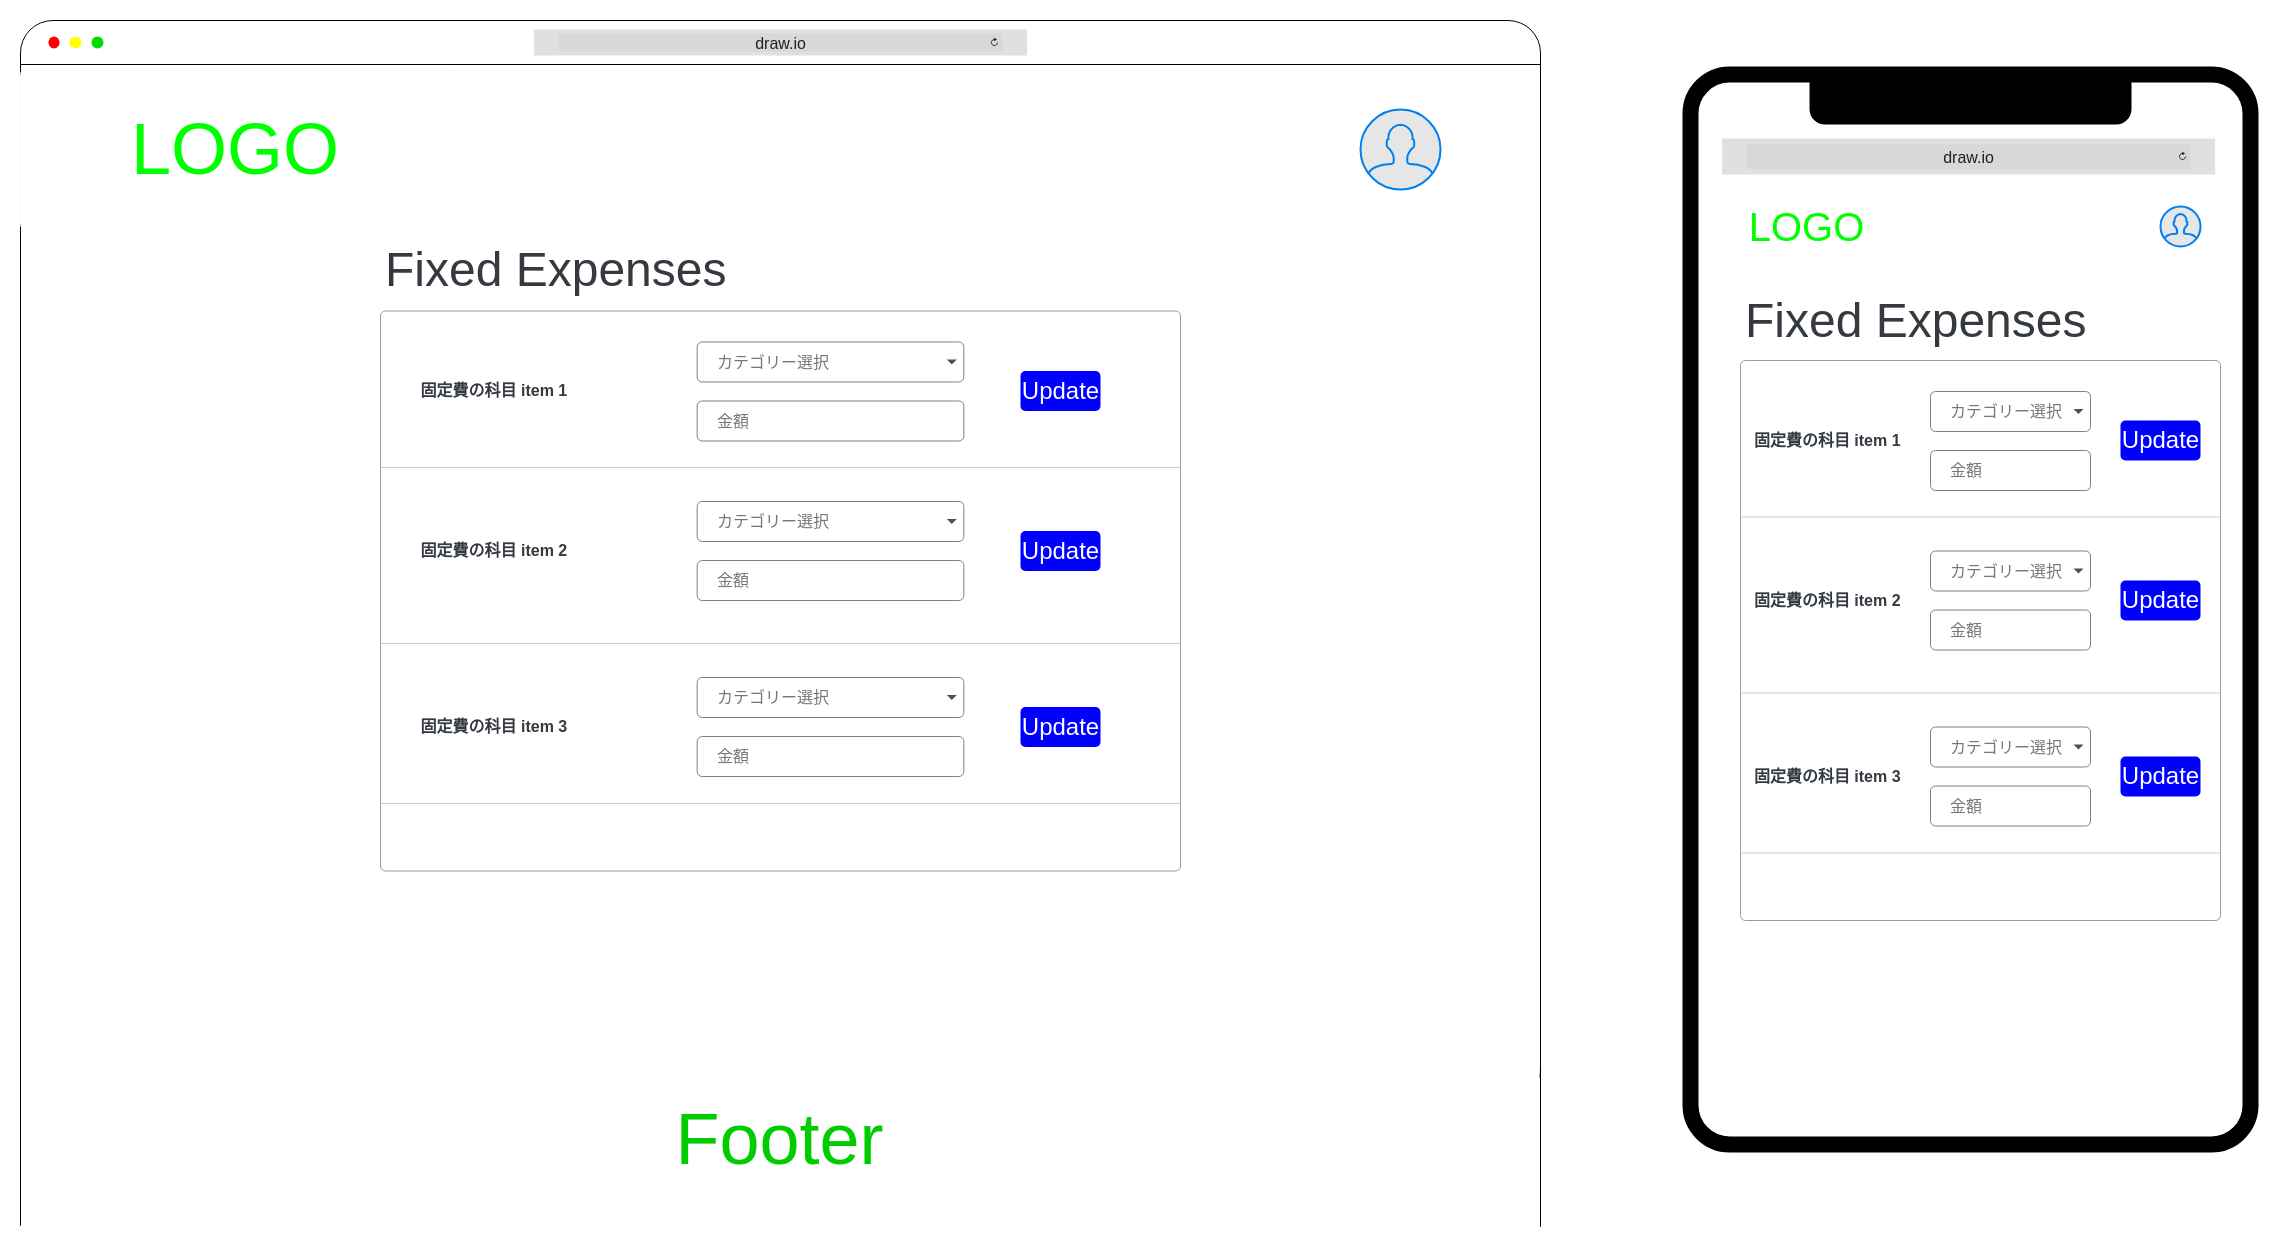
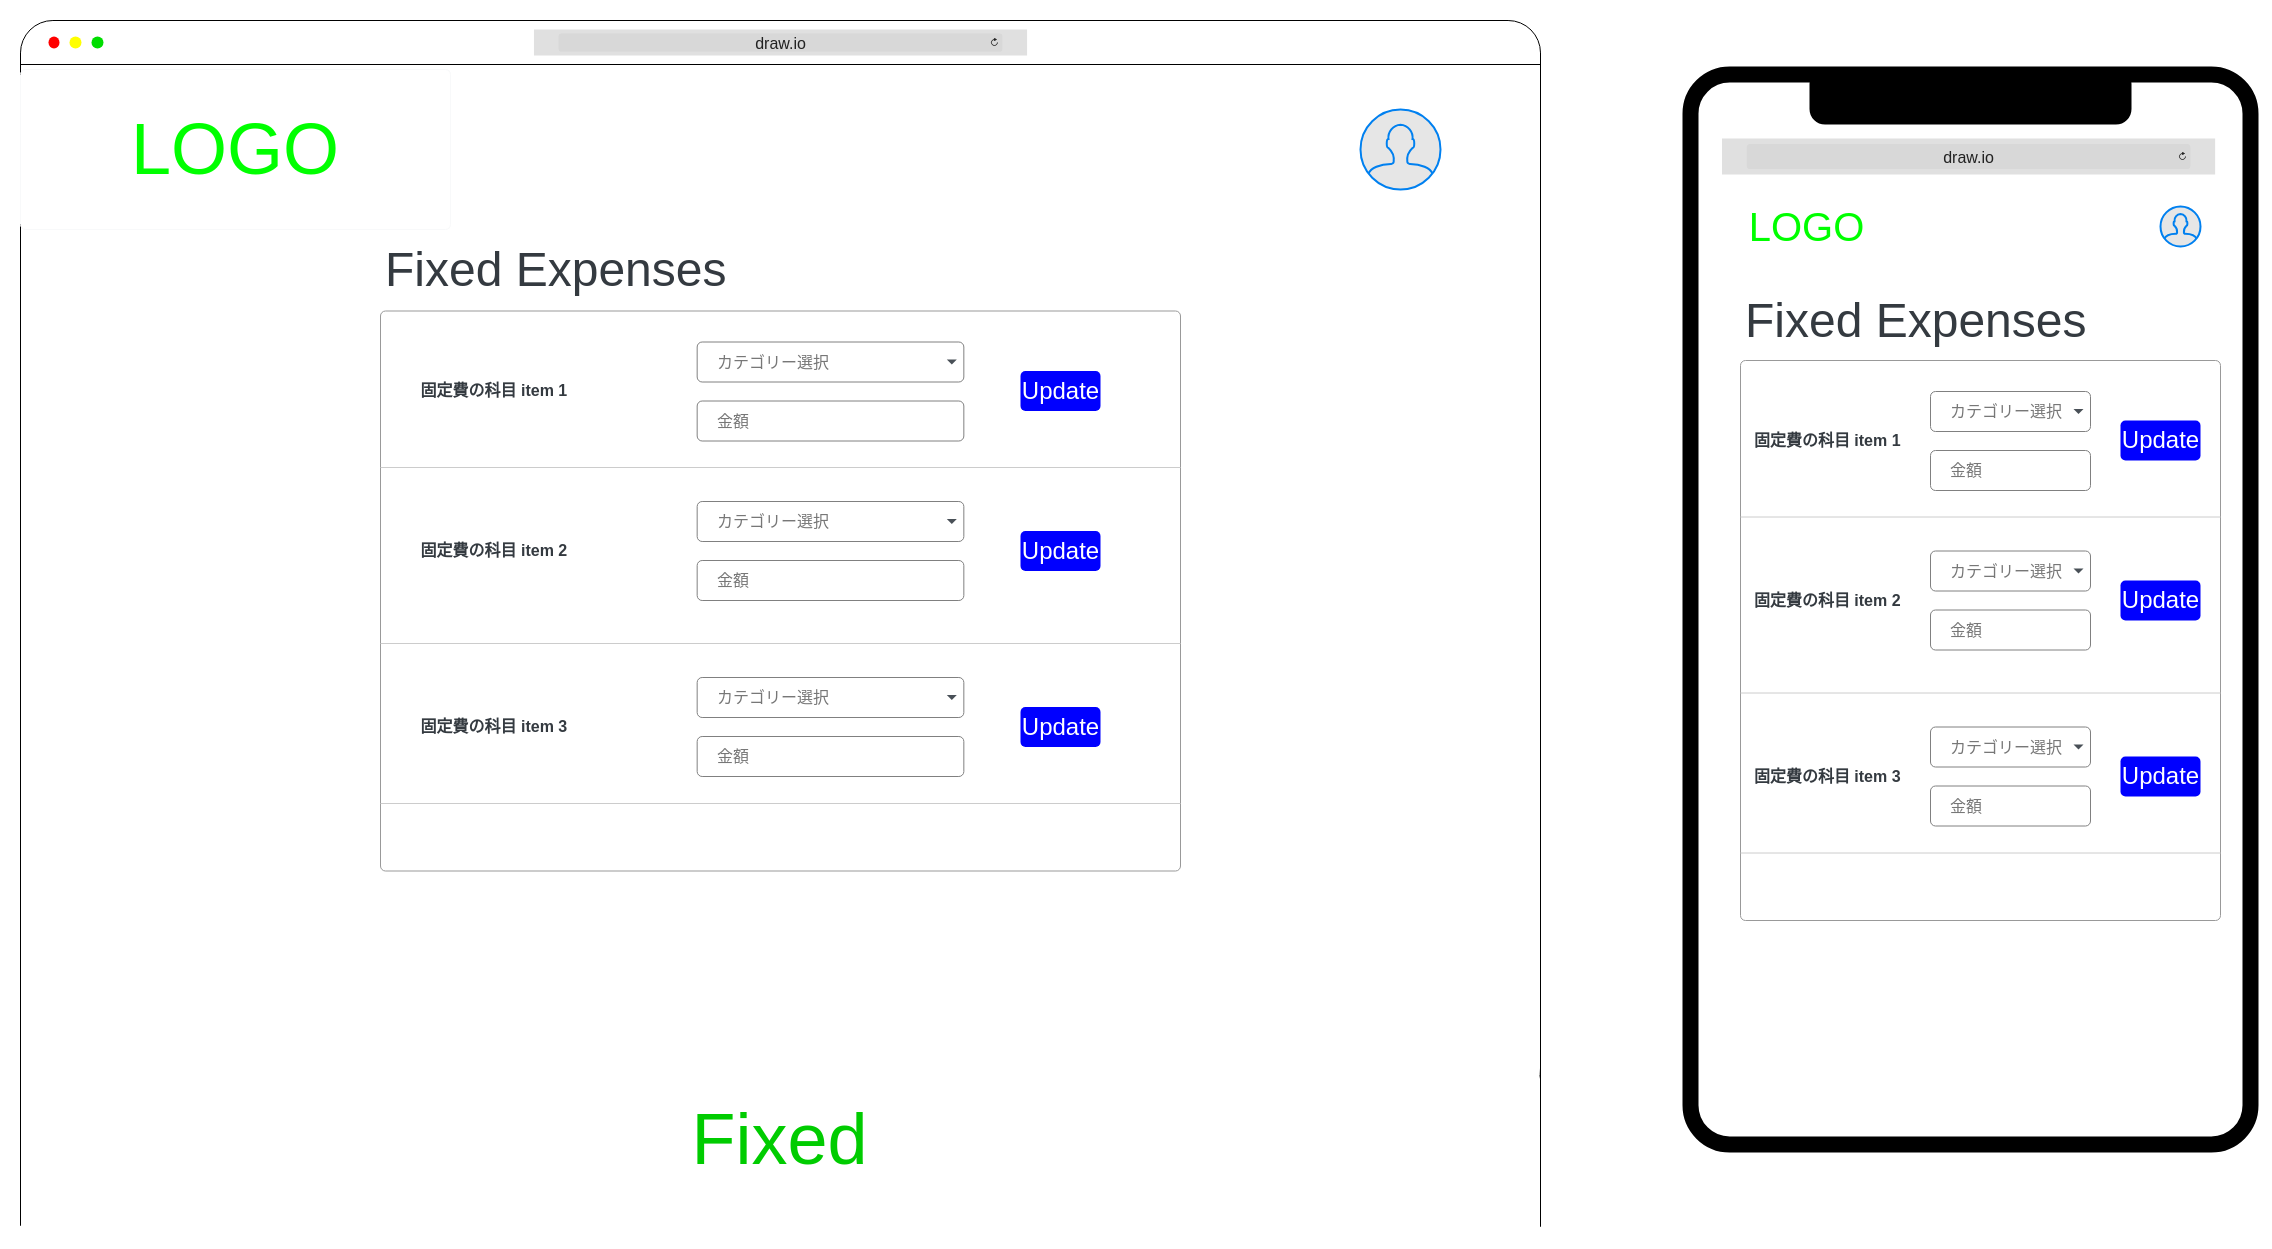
node "Footer": label "Footer" -> "Fixed"
